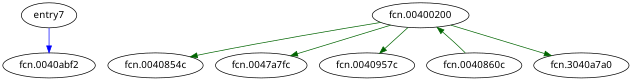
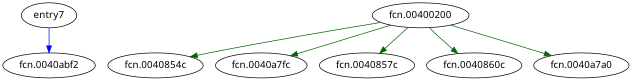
edge "fcn.0040860c" -> "fcn.00400200": reversed
node "fcn.0047a7fc": label "fcn.0047a7fc" -> "fcn.0040a7fc"
node "fcn.0040957c": label "fcn.0040957c" -> "fcn.0040857c"
node "fcn.3040a7a0": label "fcn.3040a7a0" -> "fcn.0040a7a0"
